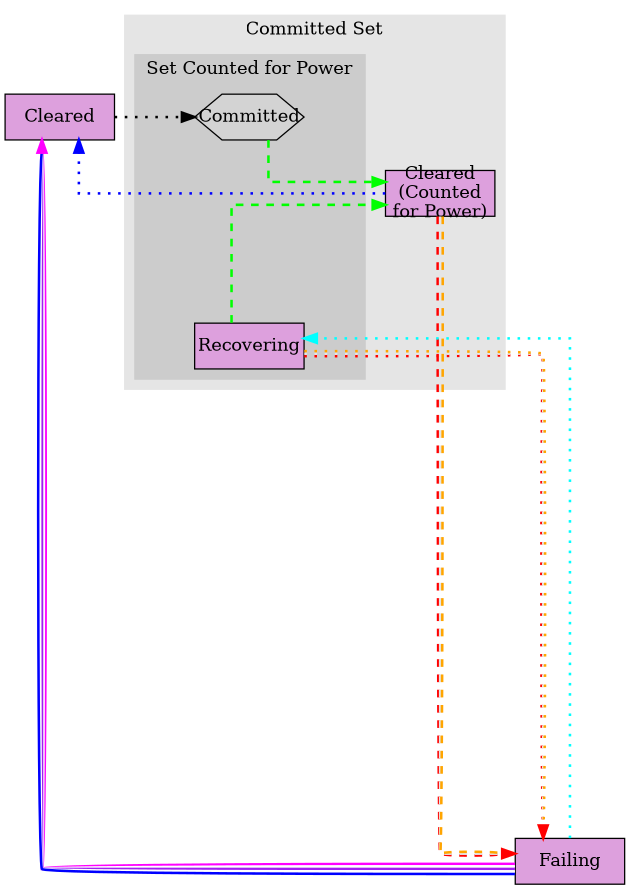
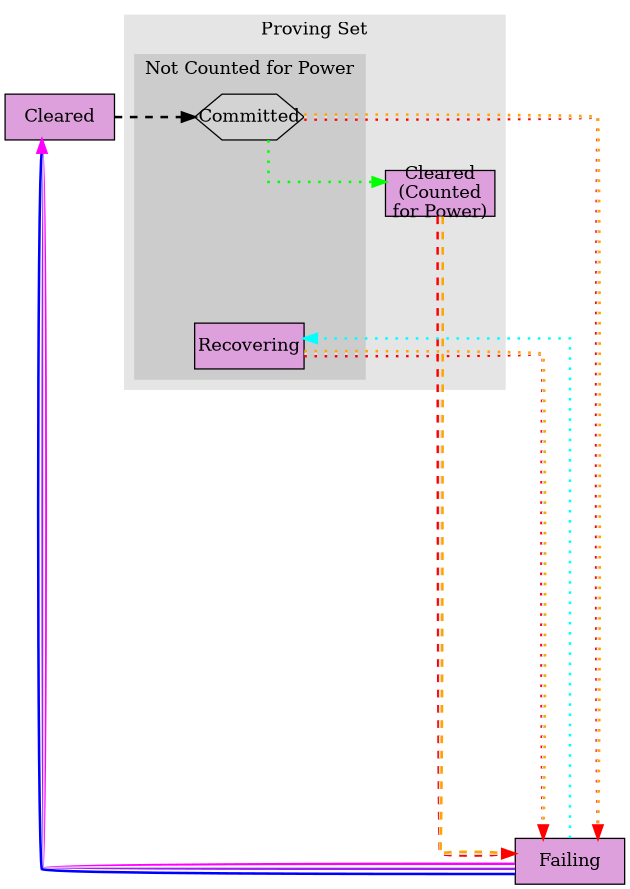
cluster "Committed Set": label "Committed Set" -> "Proving Set"
cluster "Set Counted for Power": label "Set Counted for Power" -> "Not Counted for Power"
edge "Cleared" -> "Committed": style dotted -> dashed
edge "Committed" -> "Cleared (Counted for Power)": style dashed -> dotted
edge "Cleared (Counted for Power)" -> "Cleared": removed
edge "Recovering" -> "Cleared (Counted for Power)": removed
edge "Committed" -> "Failing": added
